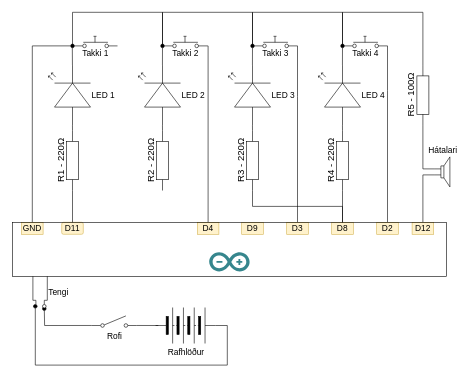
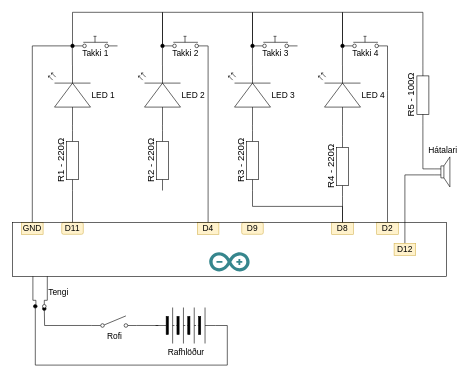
edge "Takki 3" -- "D3": removed
node "R4 - 220Ω": moved (342, 161) -> (342, 167)
node "D9": shape rectangle -> rounded rectangle
node "D3": removed
node "D12": moved (423, 228) -> (405, 249)
